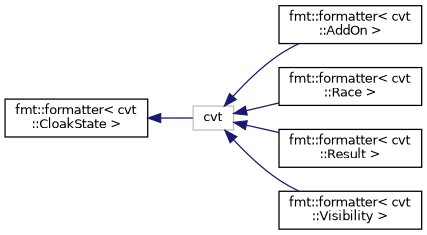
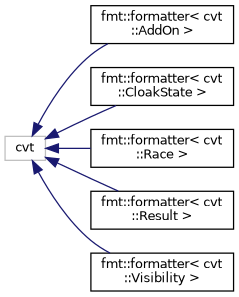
edge "cvt" -> "fmt::formatter< cvt ::CloakState >": reversed
